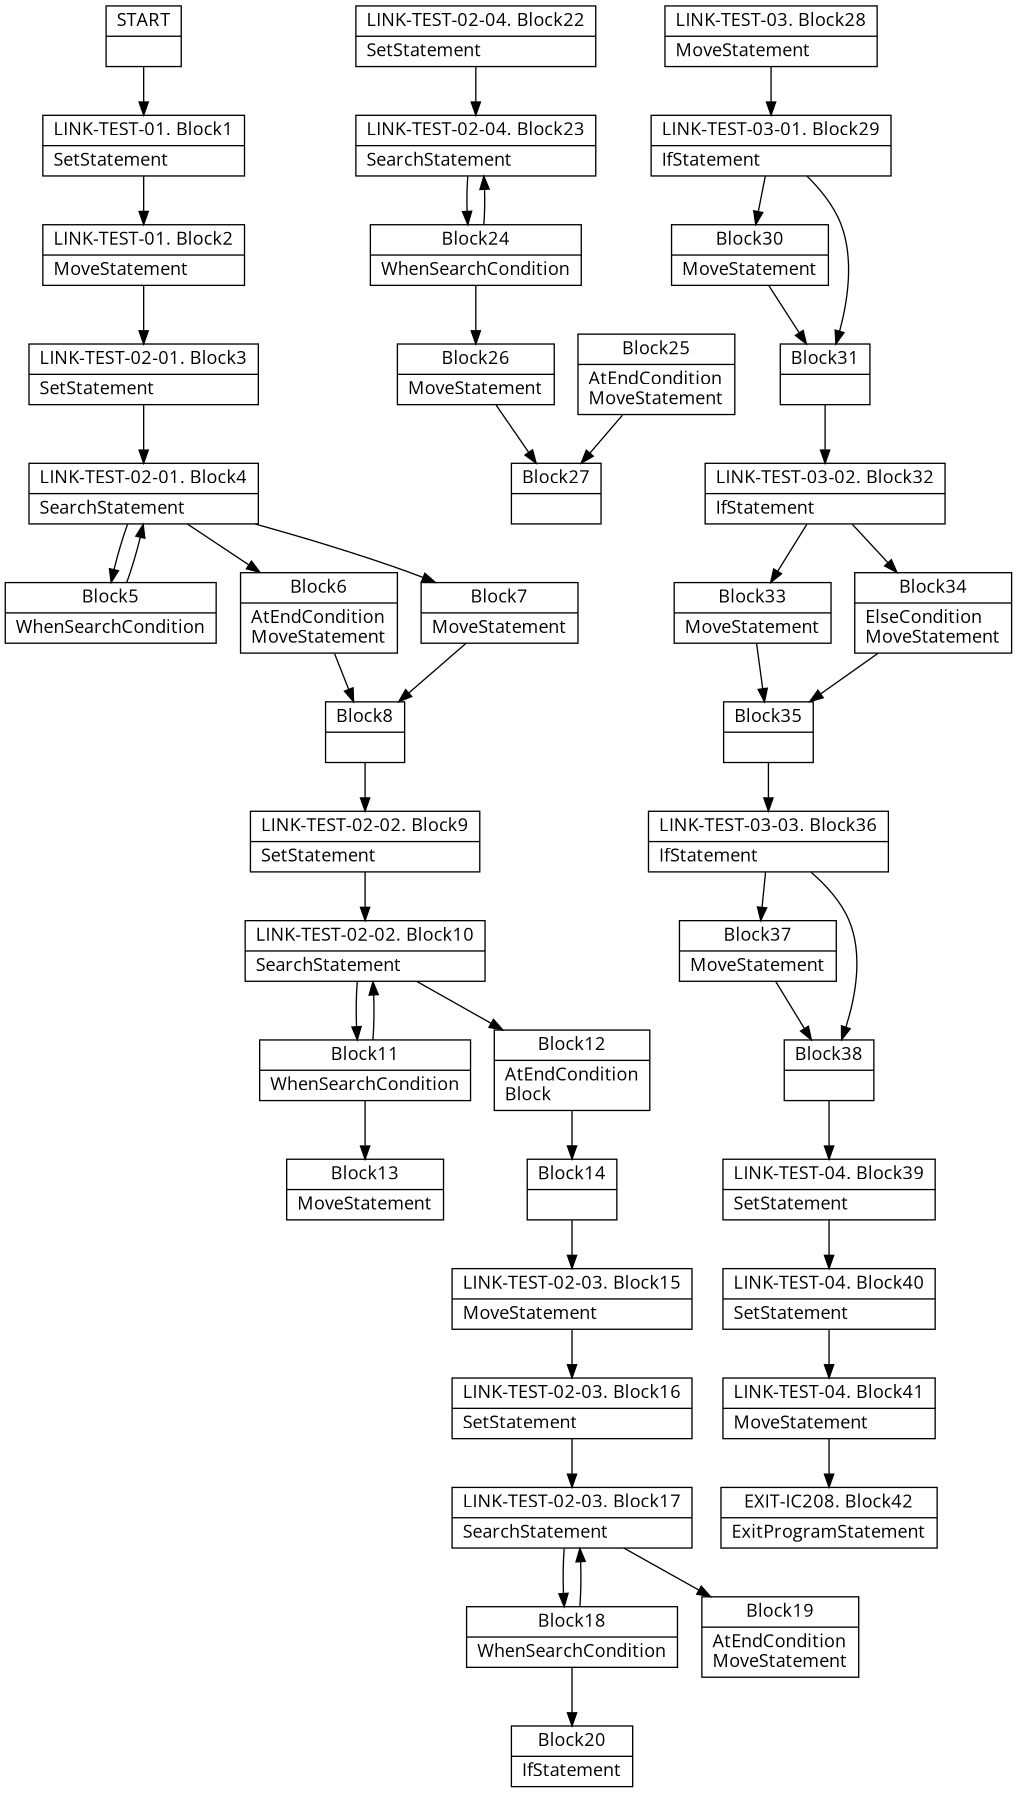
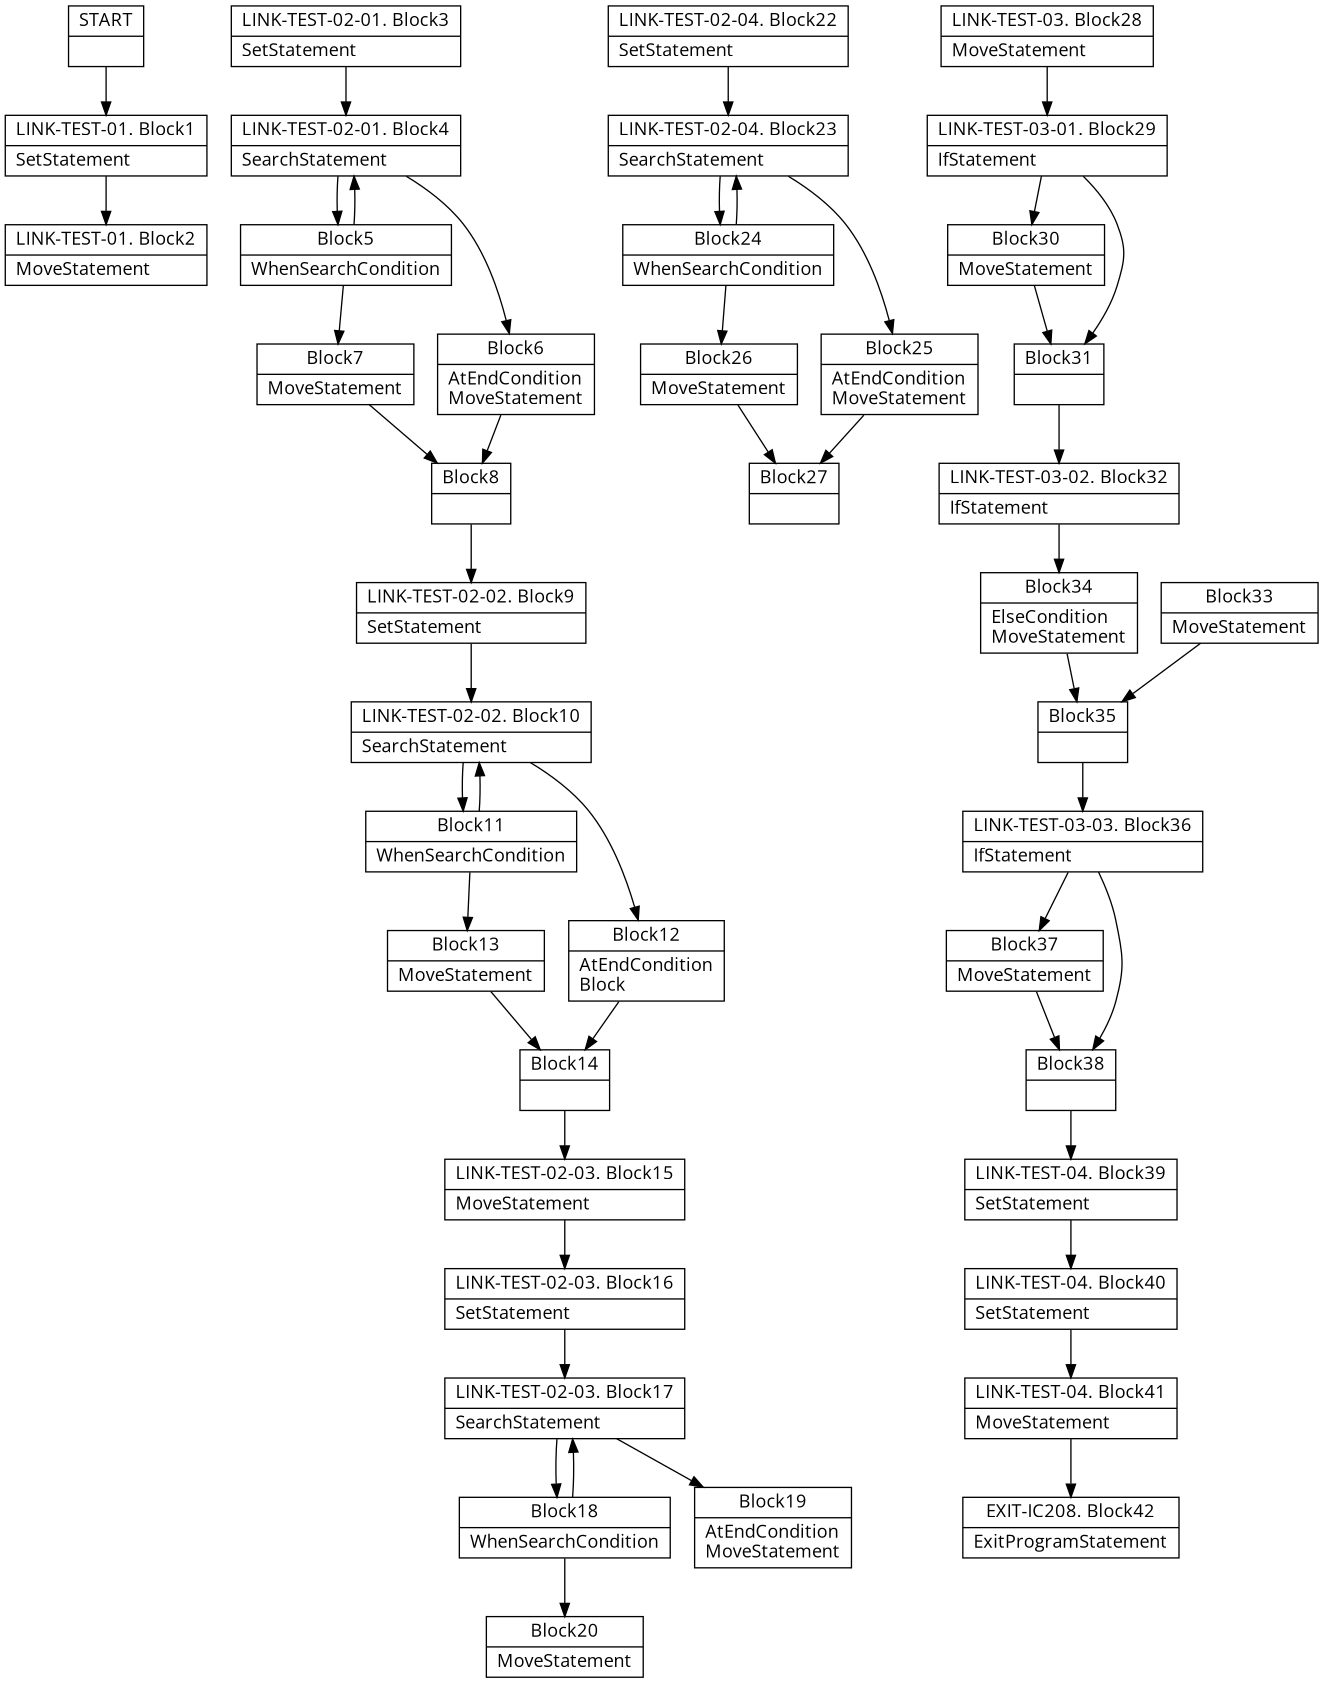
edge "LINK-TEST-02-04. Block23" -> "Block25": added
edge "LINK-TEST-01. Block2" -> "LINK-TEST-02-01. Block3": removed
edge "LINK-TEST-03-02. Block32" -> "Block33": removed
edge "LINK-TEST-02-01. Block4" -> "Block7": now "Block5" -> "Block7"
edge "Block13" -> "Block14": added
node "Block20": text "IfStatement" -> "MoveStatement"
